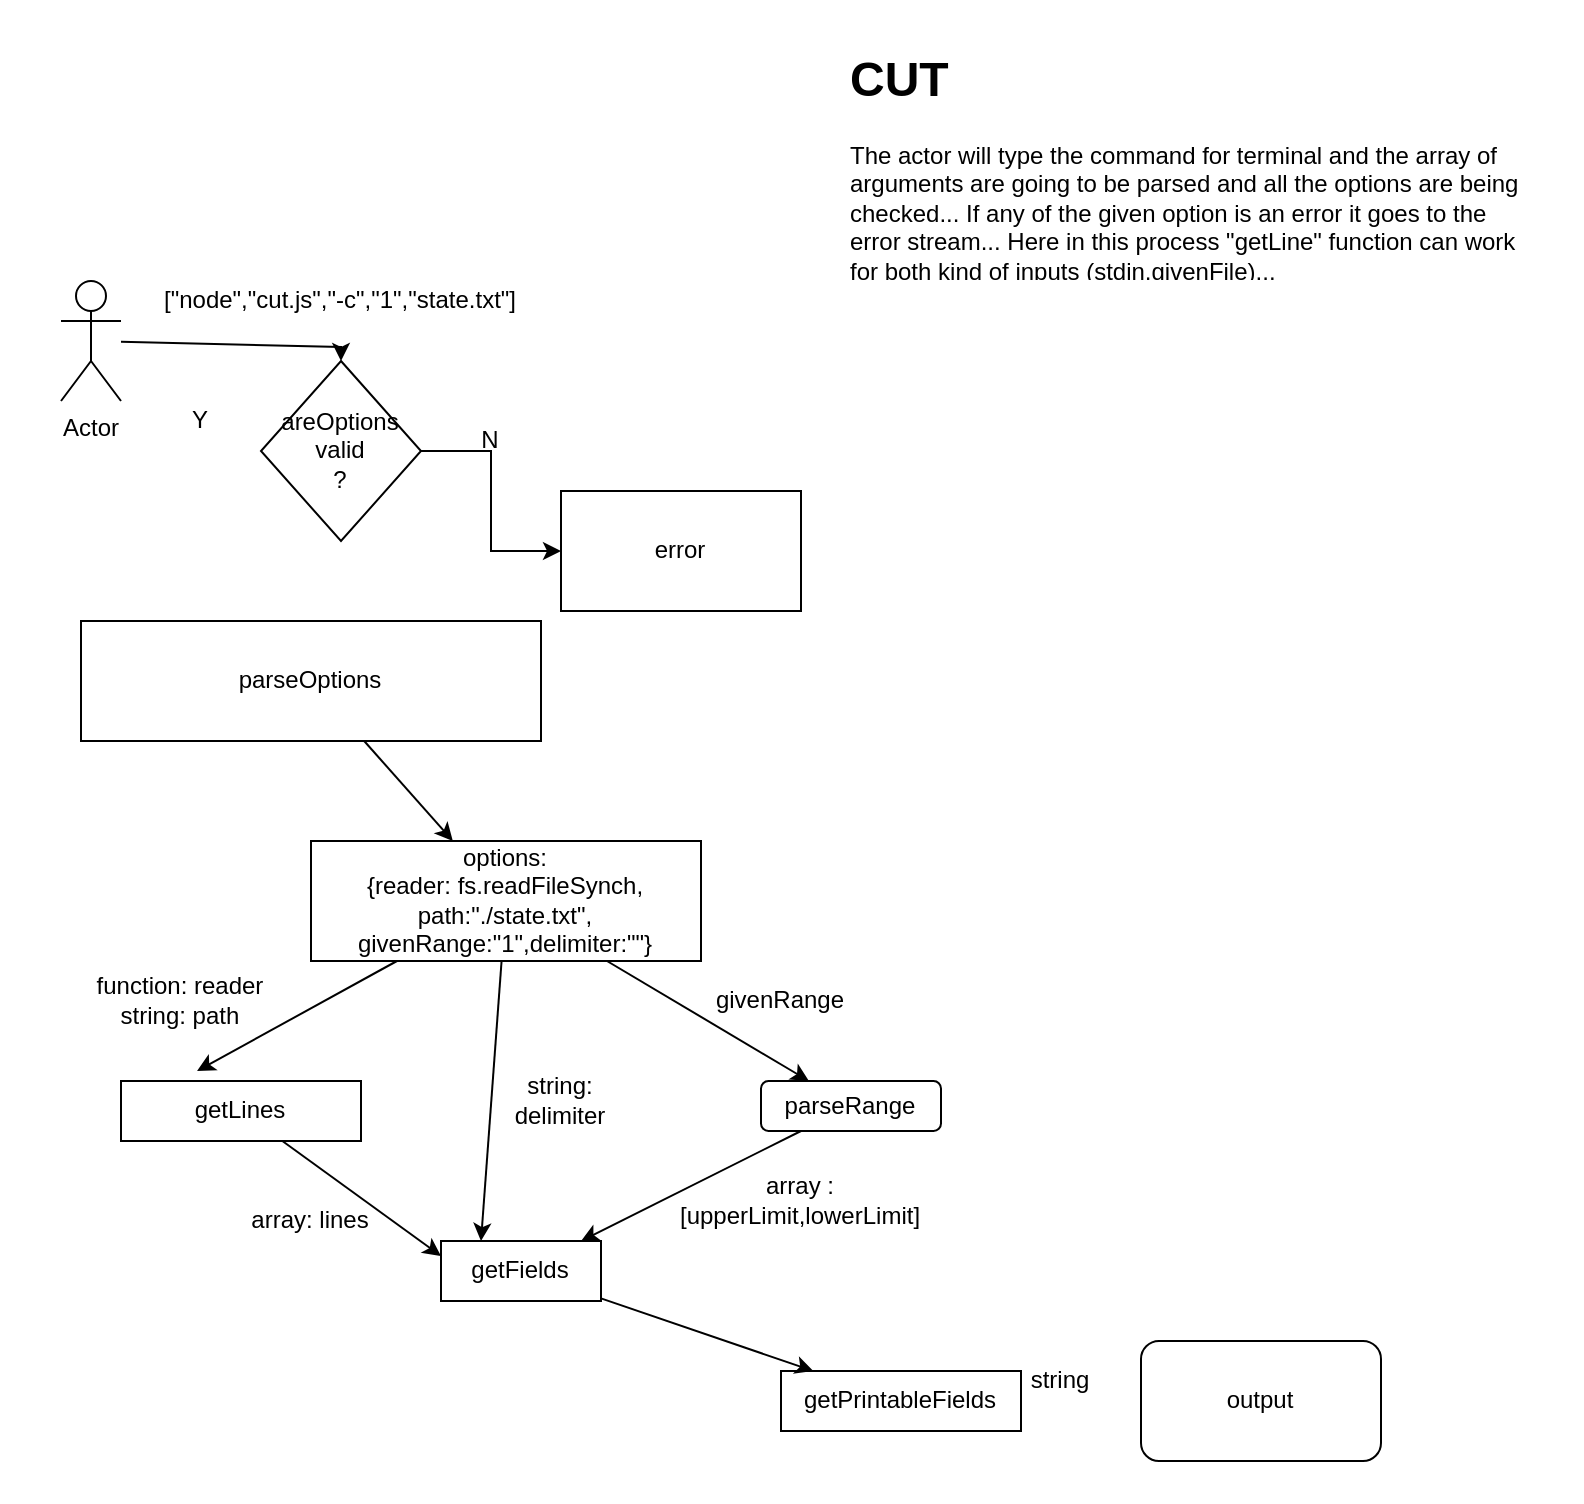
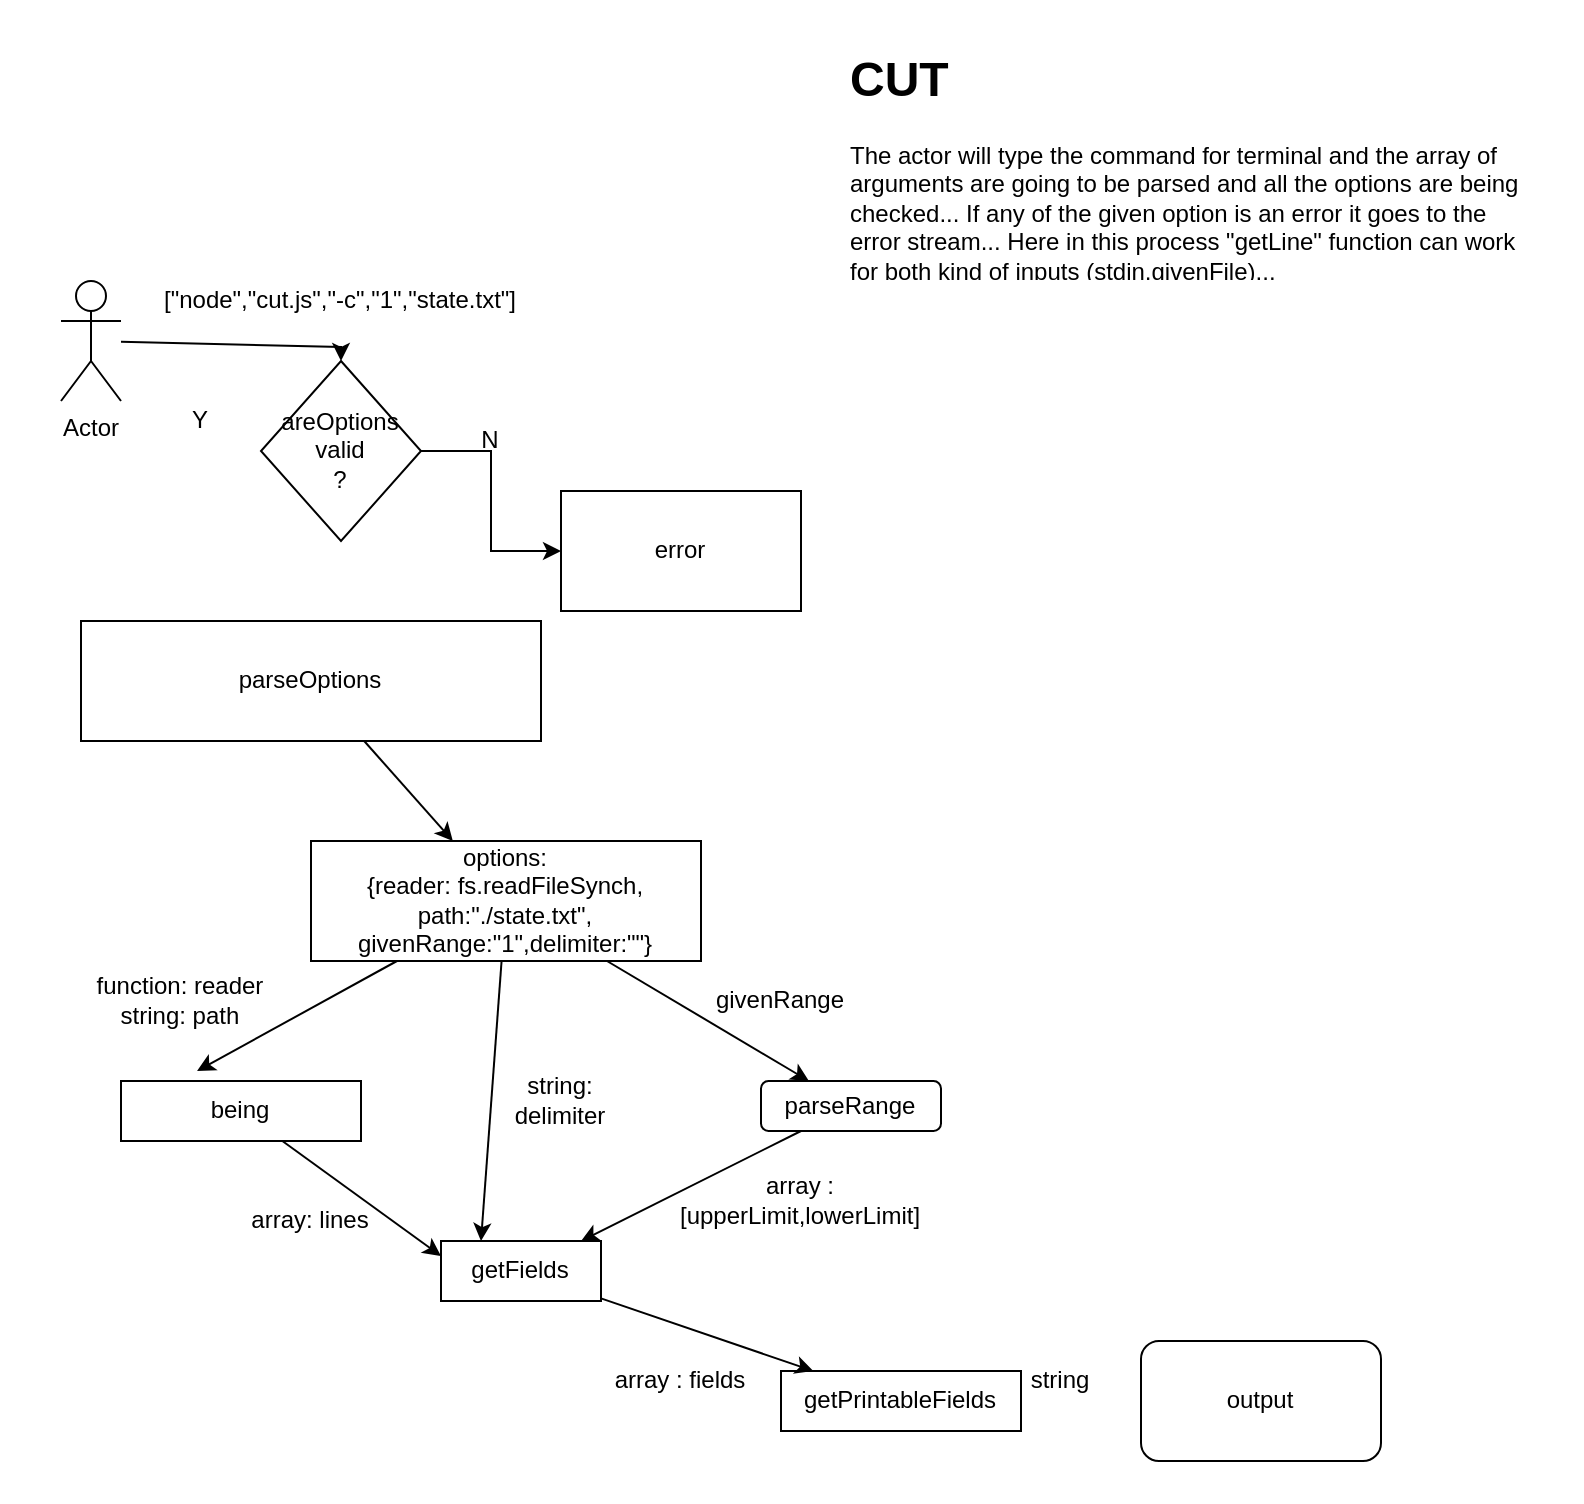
node "getLines": label "getLines" -> "being"
node "array : fields": added
